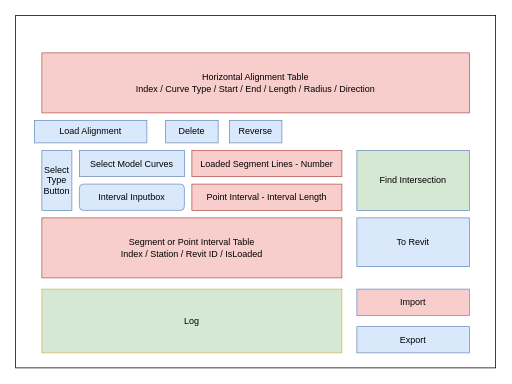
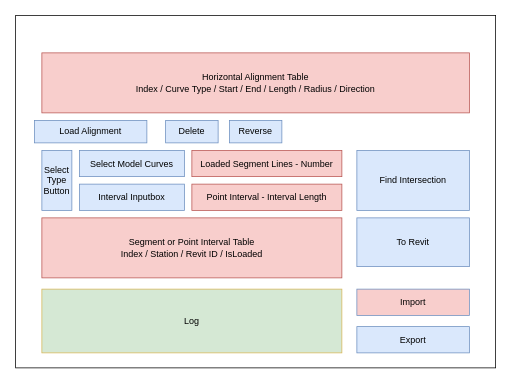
node "Find Intersection": fillcolor #d5e8d4 -> #dae8fc
node "Interval Inputbox": shape rounded rectangle -> rectangle
